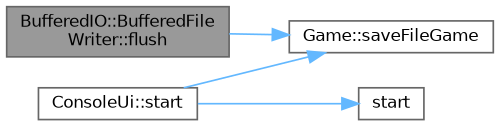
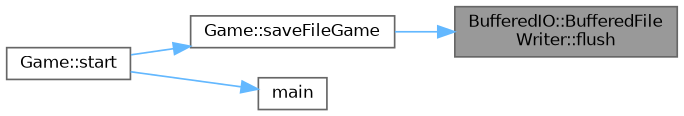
edge "BufferedIO::BufferedFile Writer::flush" -> "Game::saveFileGame": reversed
node "ConsoleUi::start": label "ConsoleUi::start" -> "Game::start"
node "start": label "start" -> "main"
